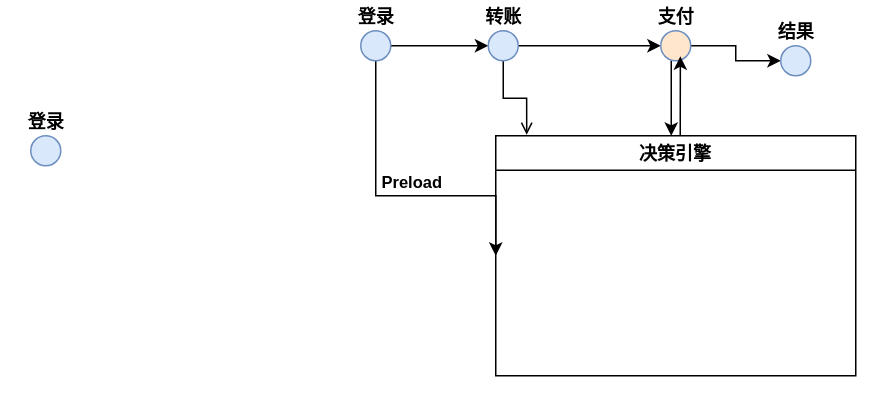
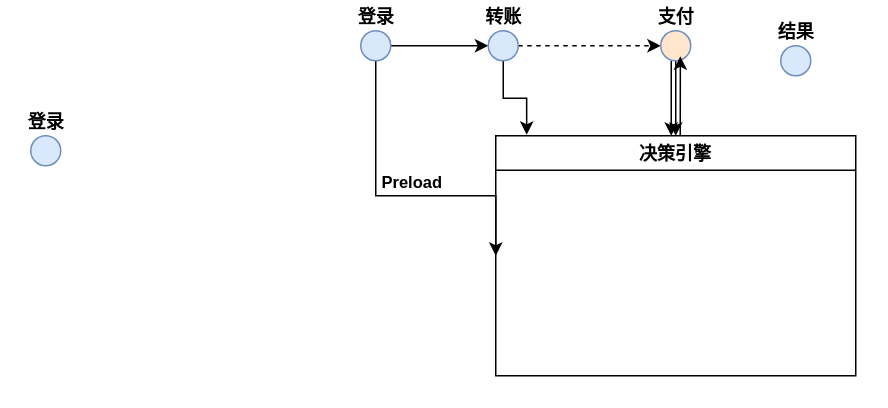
edge "转账" -> "支付": style solid -> dashed
edge "支付" -> "结果": now "支付" -> "决策引擎"
edge "转账" -> "决策引擎": arrowhead open -> classic
